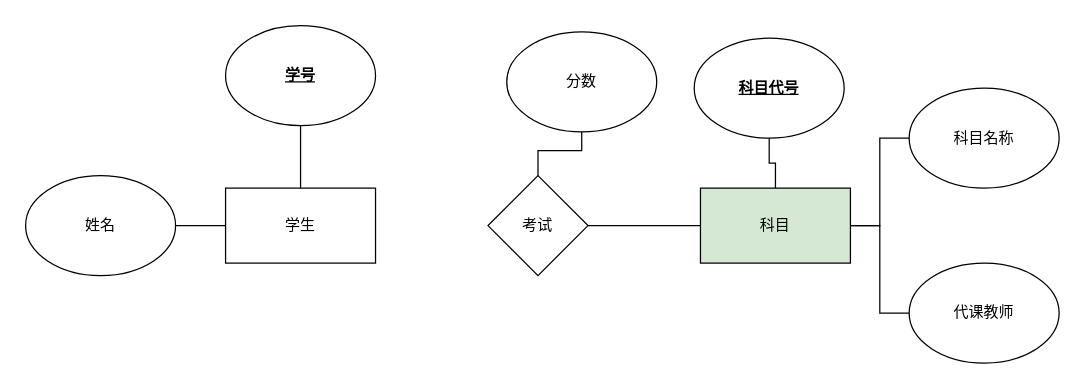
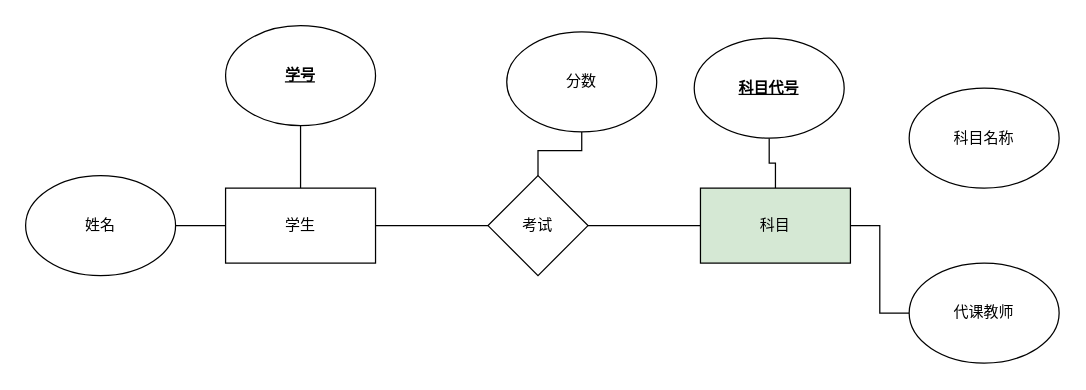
edge "科目名称" -- "科目": removed
edge "学生" -- "考试": added
